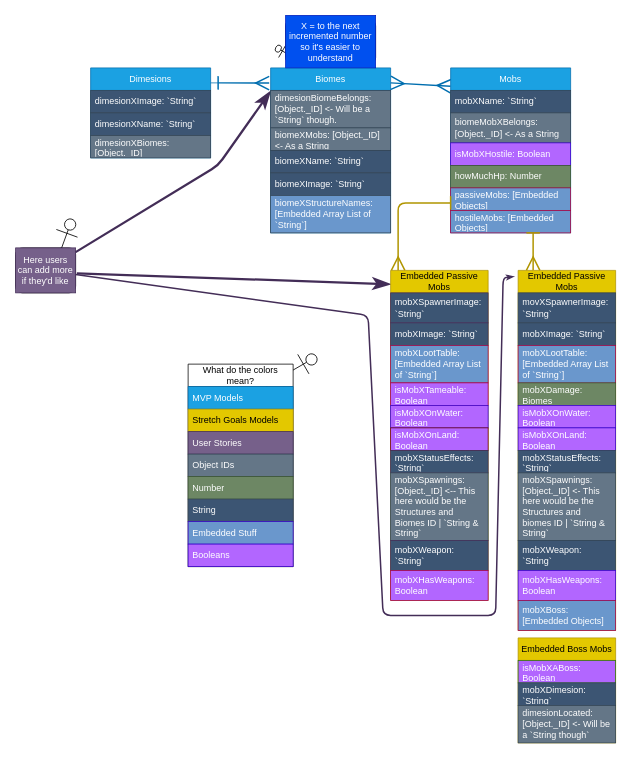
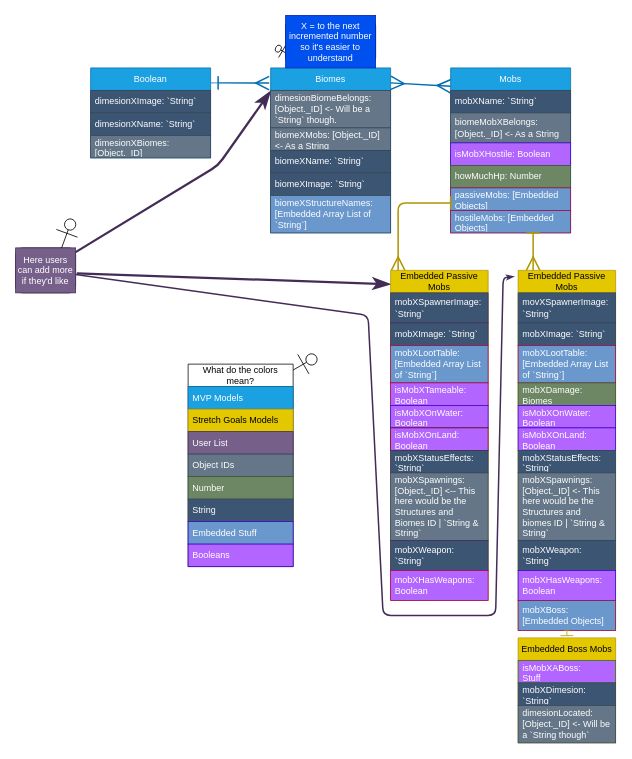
node "Dimesions": label "Dimesions" -> "Boolean"
node "User Stories": label "User Stories" -> "User List"
edge "mobXBoss: [Embedded Objects]" -- "Embedded Boss Mobs": added
node "isMobXABoss: Boolean": label "isMobXABoss: Boolean" -> "isMobXABoss: Stuff"
